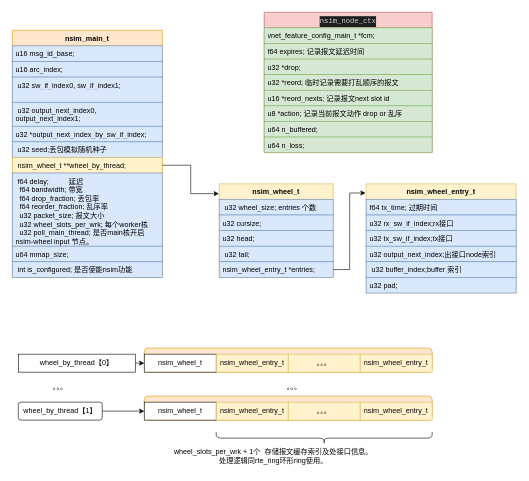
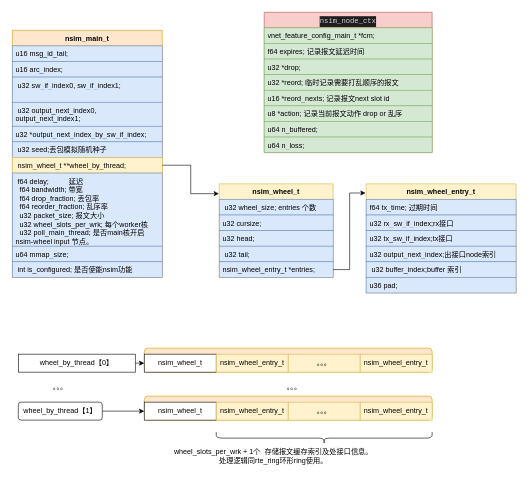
node "u16 msg_id_base;": label "u16 msg_id_base;" -> "u16 msg_id_tail;"
node "u32 pad;": label "u32 pad;" -> "u36 pad;"
